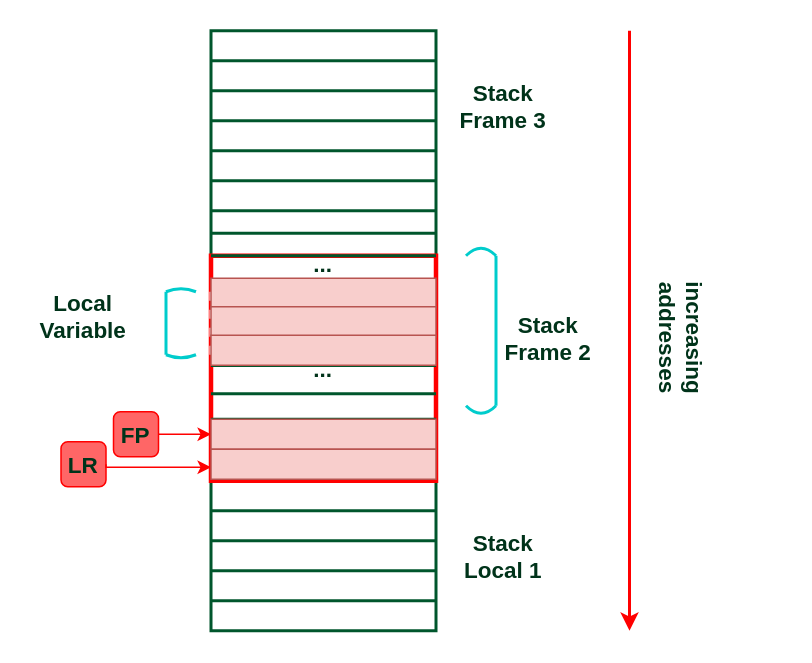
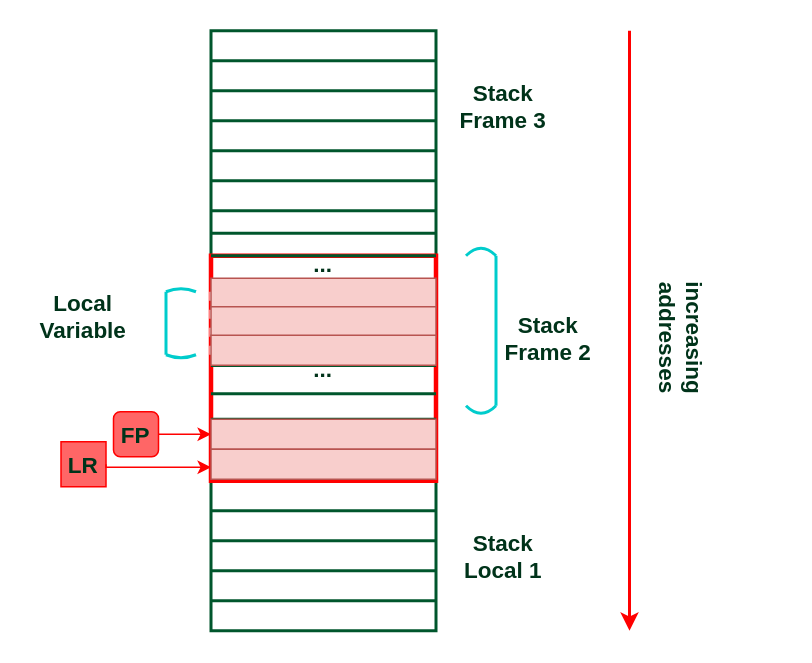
node "LR": shape rounded rectangle -> rectangle
